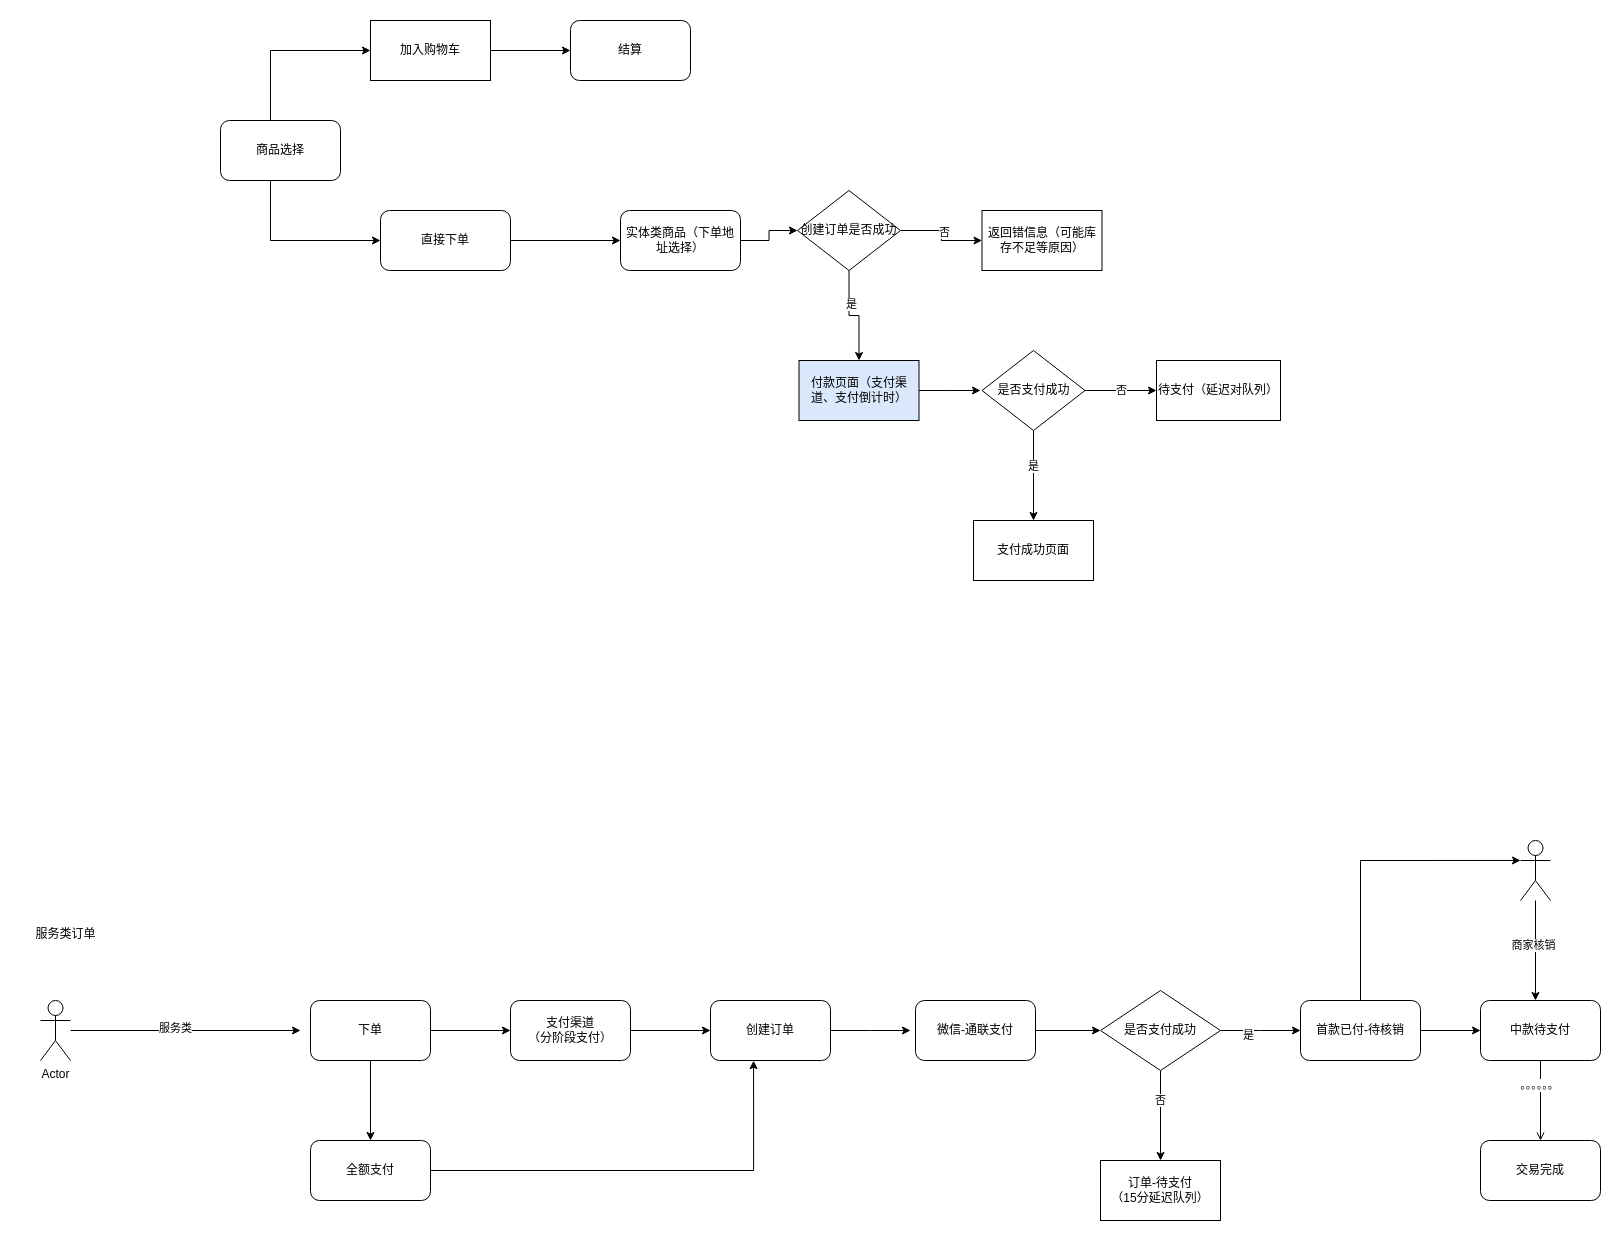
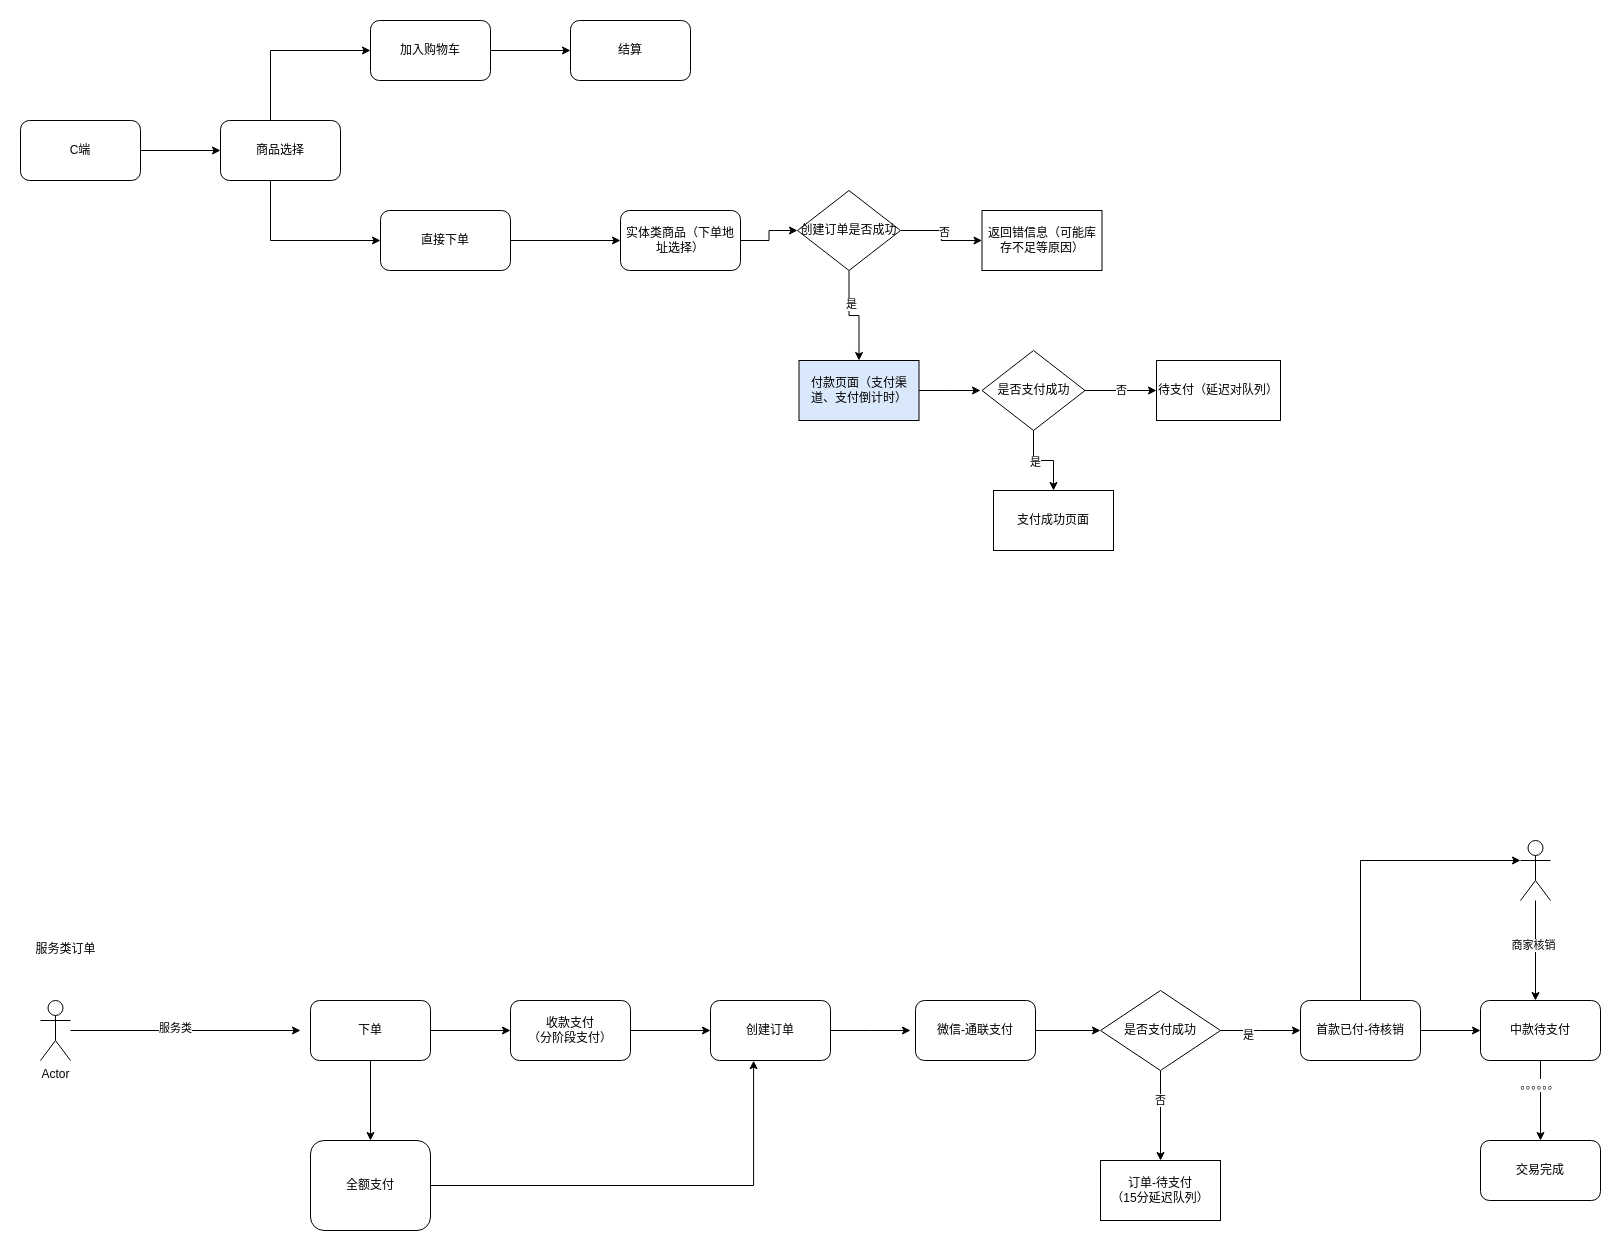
node "加入购物车": shape rectangle -> rounded rectangle
node "C端": added
edge "C端" -> "商品选择": added
node "支付成功页面": moved (1034, 551) -> (1054, 521)
node "服务类订单": moved (66, 935) -> (66, 950)
node "支付渠道 （分阶段支付）": label "支付渠道 （分阶段支付）" -> "收款支付 （分阶段支付）"
edge "中款待支付" -> "交易完成": arrowhead open -> classic
node "全额支付": size 120x60 -> 120x90
